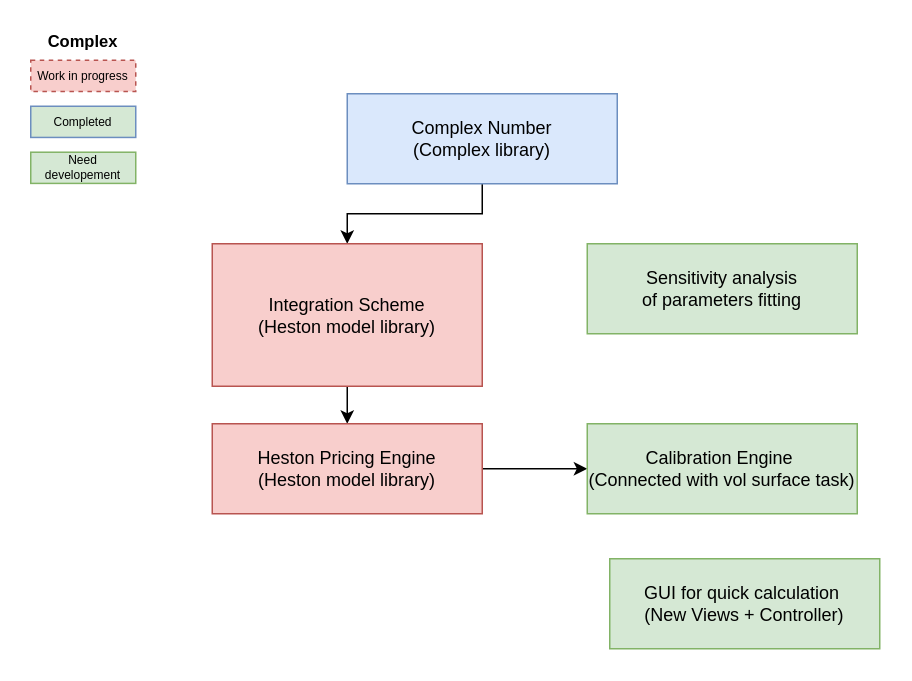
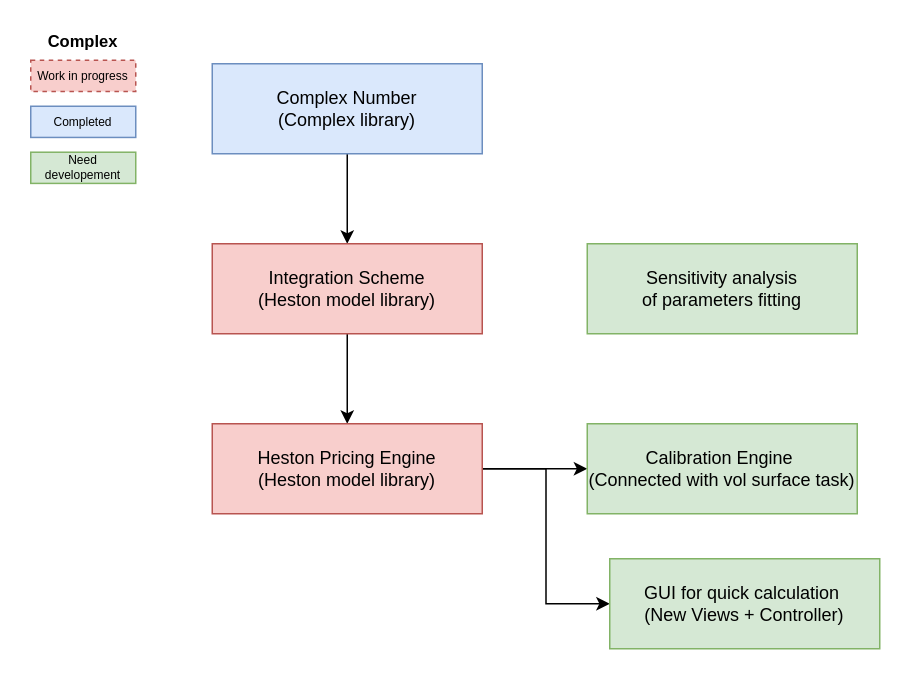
node "Completed": fillcolor #d5e8d4 -> #dae8fc
node "Complex Number (Complex library)": moved (482, 139) -> (347, 109)
node "Integration Scheme (Heston model library)": size 270x143 -> 270x90
edge "Heston Pricing Engine (Heston model library)" -> "GUI for quick calculation (New Views + Controller)": added
